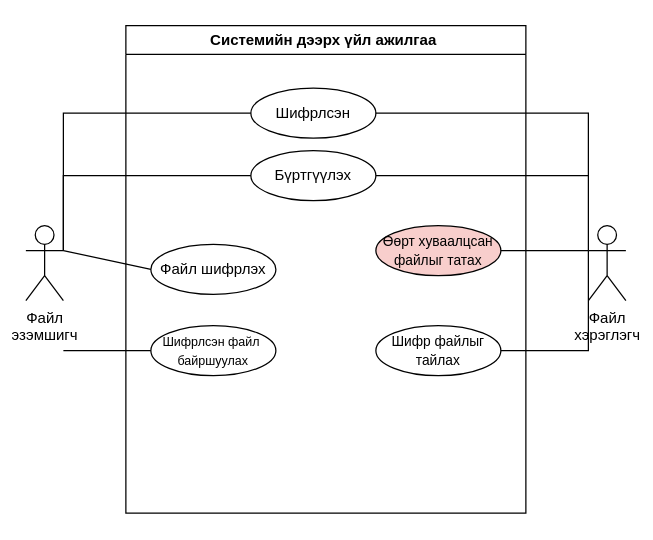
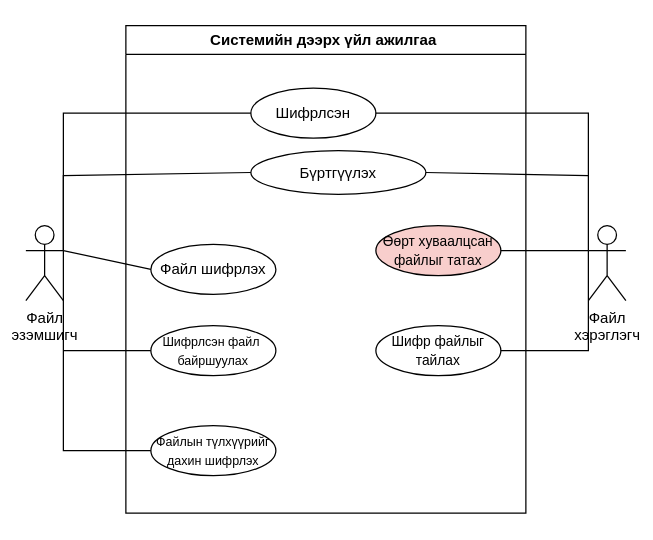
node "Бүртгүүлэх": size 125x50 -> 175x44
edge "Файл эзэмшигч" -- "Файлын түлхүүрийг дахин шифрлэх": added
node "Файлын түлхүүрийг дахин шифрлэх": added
